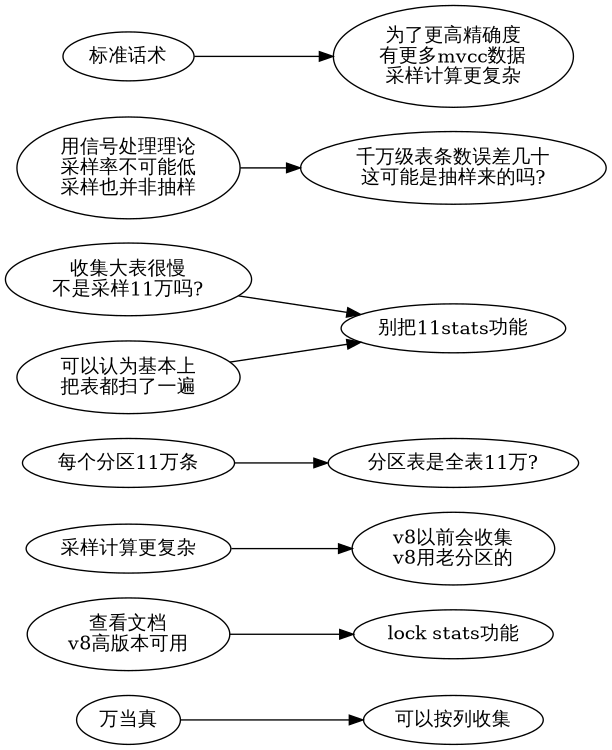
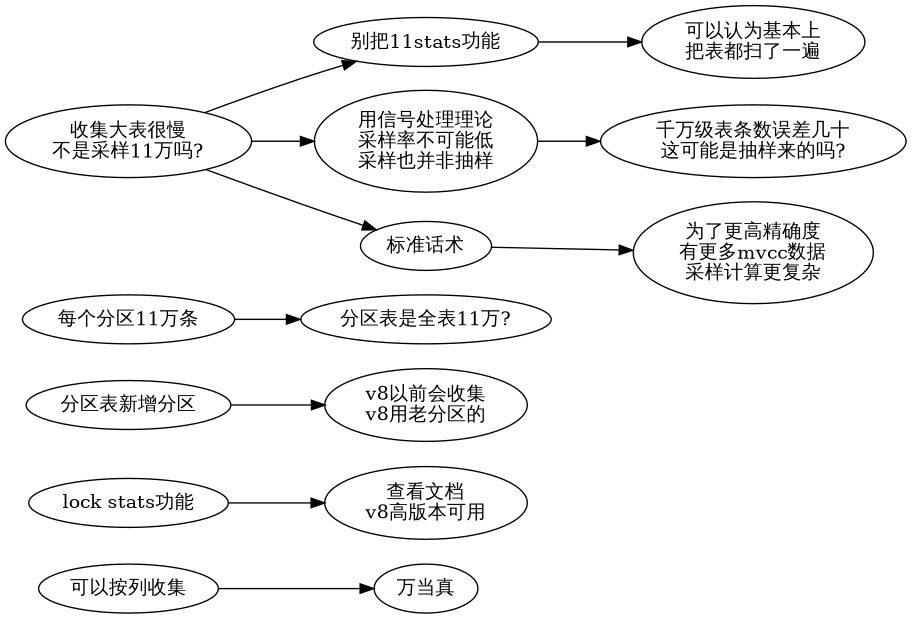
edge "收集大表很慢 不是采样11万吗?" -> "用信号处理理论 采样率不可能低 采样也并非抽样": added
edge "收集大表很慢 不是采样11万吗?" -> "标准话术": added
edge "可以认为基本上 把表都扫了一遍" -> "别把11stats功能": reversed
node "采样计算更复杂": label "采样计算更复杂" -> "分区表新增分区"
edge "查看文档 v8高版本可用" -> "lock stats功能": reversed
edge "万当真" -> "可以按列收集": reversed
